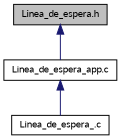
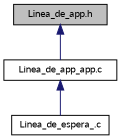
node "Linea_de_espera.h": label "Linea_de_espera.h" -> "Linea_de_app.h"
node "Linea_de_espera_app.c": label "Linea_de_espera_app.c" -> "Linea_de_app_app.c"
